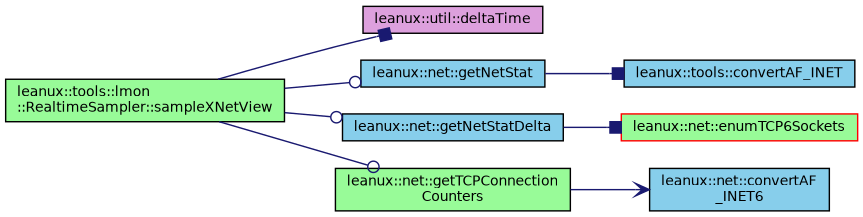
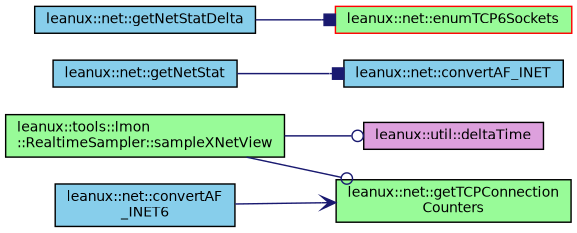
edge "leanux::tools::lmon ::RealtimeSampler::sampleXNetView" -> "leanux::util::deltaTime": arrowhead box -> odot
node "leanux::tools::convertAF_INET": label "leanux::tools::convertAF_INET" -> "leanux::net::convertAF_INET"
edge "leanux::tools::lmon ::RealtimeSampler::sampleXNetView" -> "leanux::net::getNetStat": removed
edge "leanux::tools::lmon ::RealtimeSampler::sampleXNetView" -> "leanux::net::getNetStatDelta": removed
edge "leanux::net::getTCPConnection Counters" -> "leanux::net::convertAF _INET6": reversed
